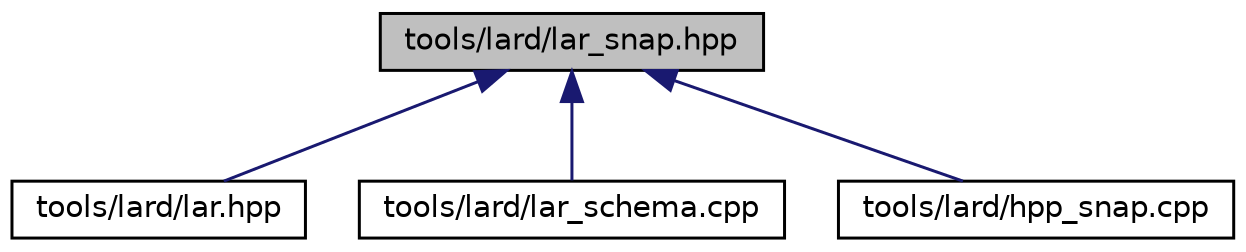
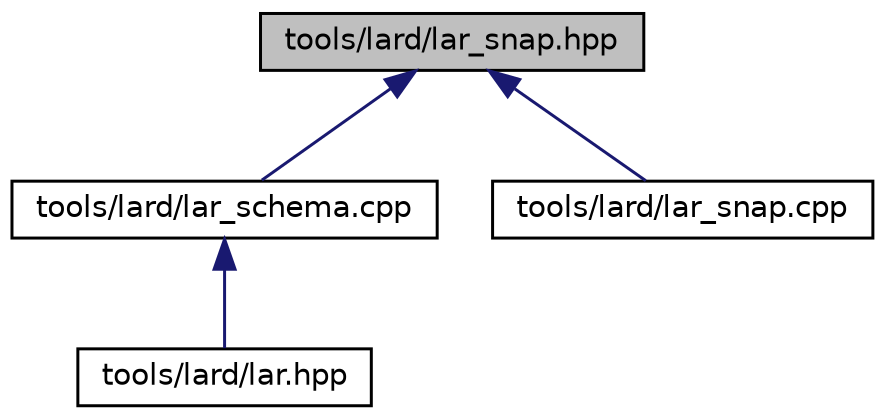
edge "tools/lard/lar.hpp" -> "tools/lard/lar_snap.hpp": now "tools/lard/lar.hpp" -> "tools/lard/lar_schema.cpp"
node "tools/lard/hpp_snap.cpp": label "tools/lard/hpp_snap.cpp" -> "tools/lard/lar_snap.cpp"
